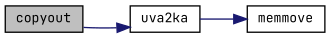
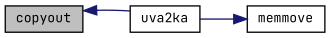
edge "copyout" -> "uva2ka": reversed
